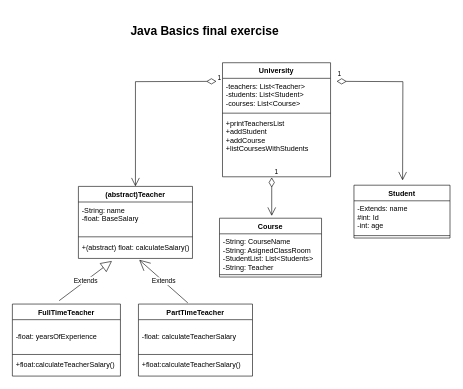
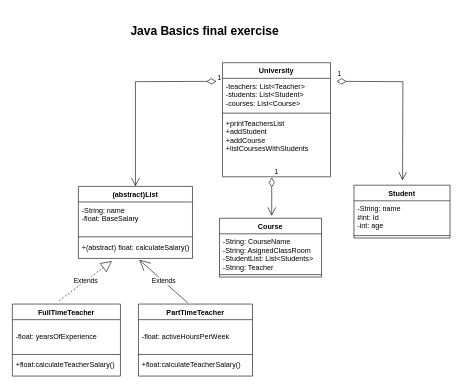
node "(abstract)Teacher": label "(abstract)Teacher" -> "(abstract)List"
node "-Extends: name #int: Id -int: age": label "-Extends: name #int: Id -int: age" -> "-String: name #int: Id -int: age"
edge "FullTimeTeacher" -> "+(abstract) float: calculateSalary()": style solid -> dashed
node "-float: calculateTeacherSalary": label "-float: calculateTeacherSalary" -> "-float: activeHoursPerWeek"
